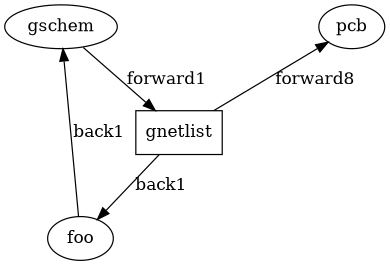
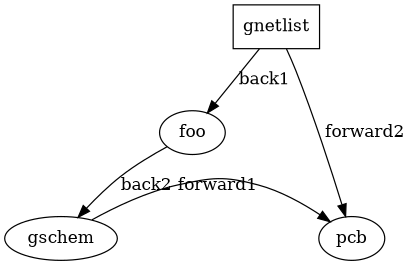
edge "gschem" -> "gnetlist": now "gschem" -> "pcb"
edge "gnetlist" -> "pcb": label "forward8" -> "forward2"
edge "foo" -> "gschem": label "back1" -> "back2"
